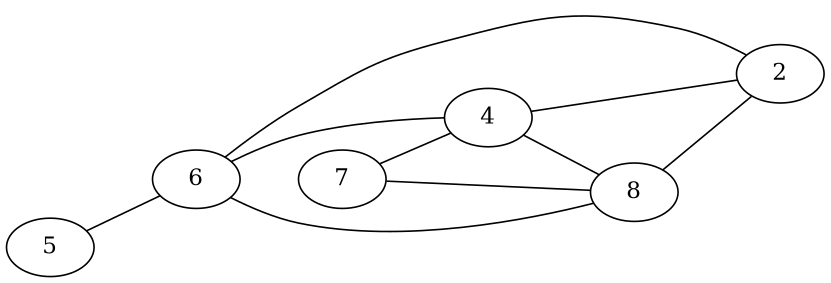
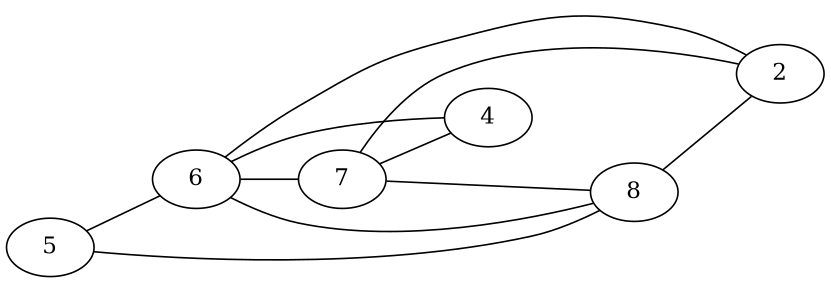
edge "2" -- "4": now "2" -- "7"
edge "4" -- "8": now "5" -- "8"
edge "6" -- "7": added
